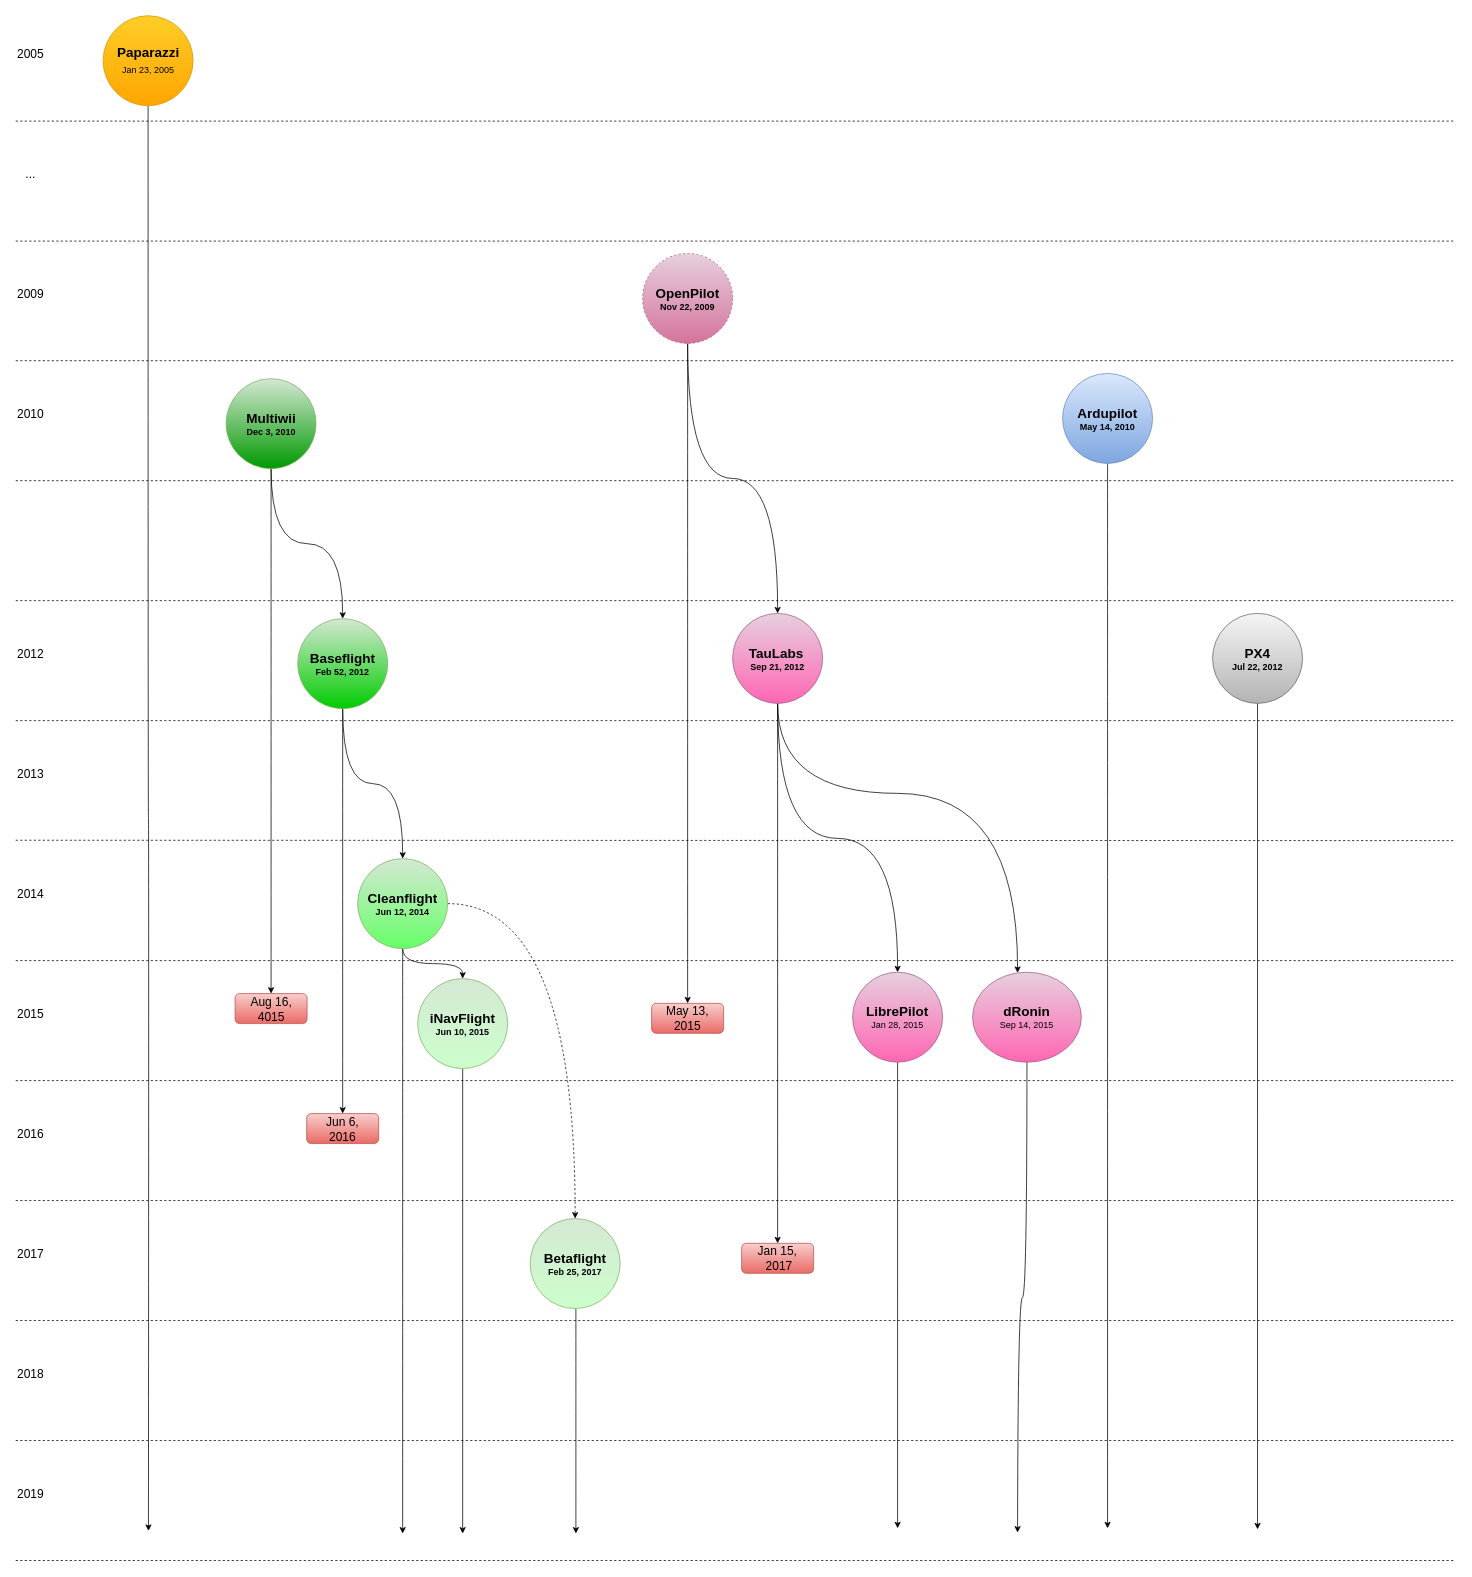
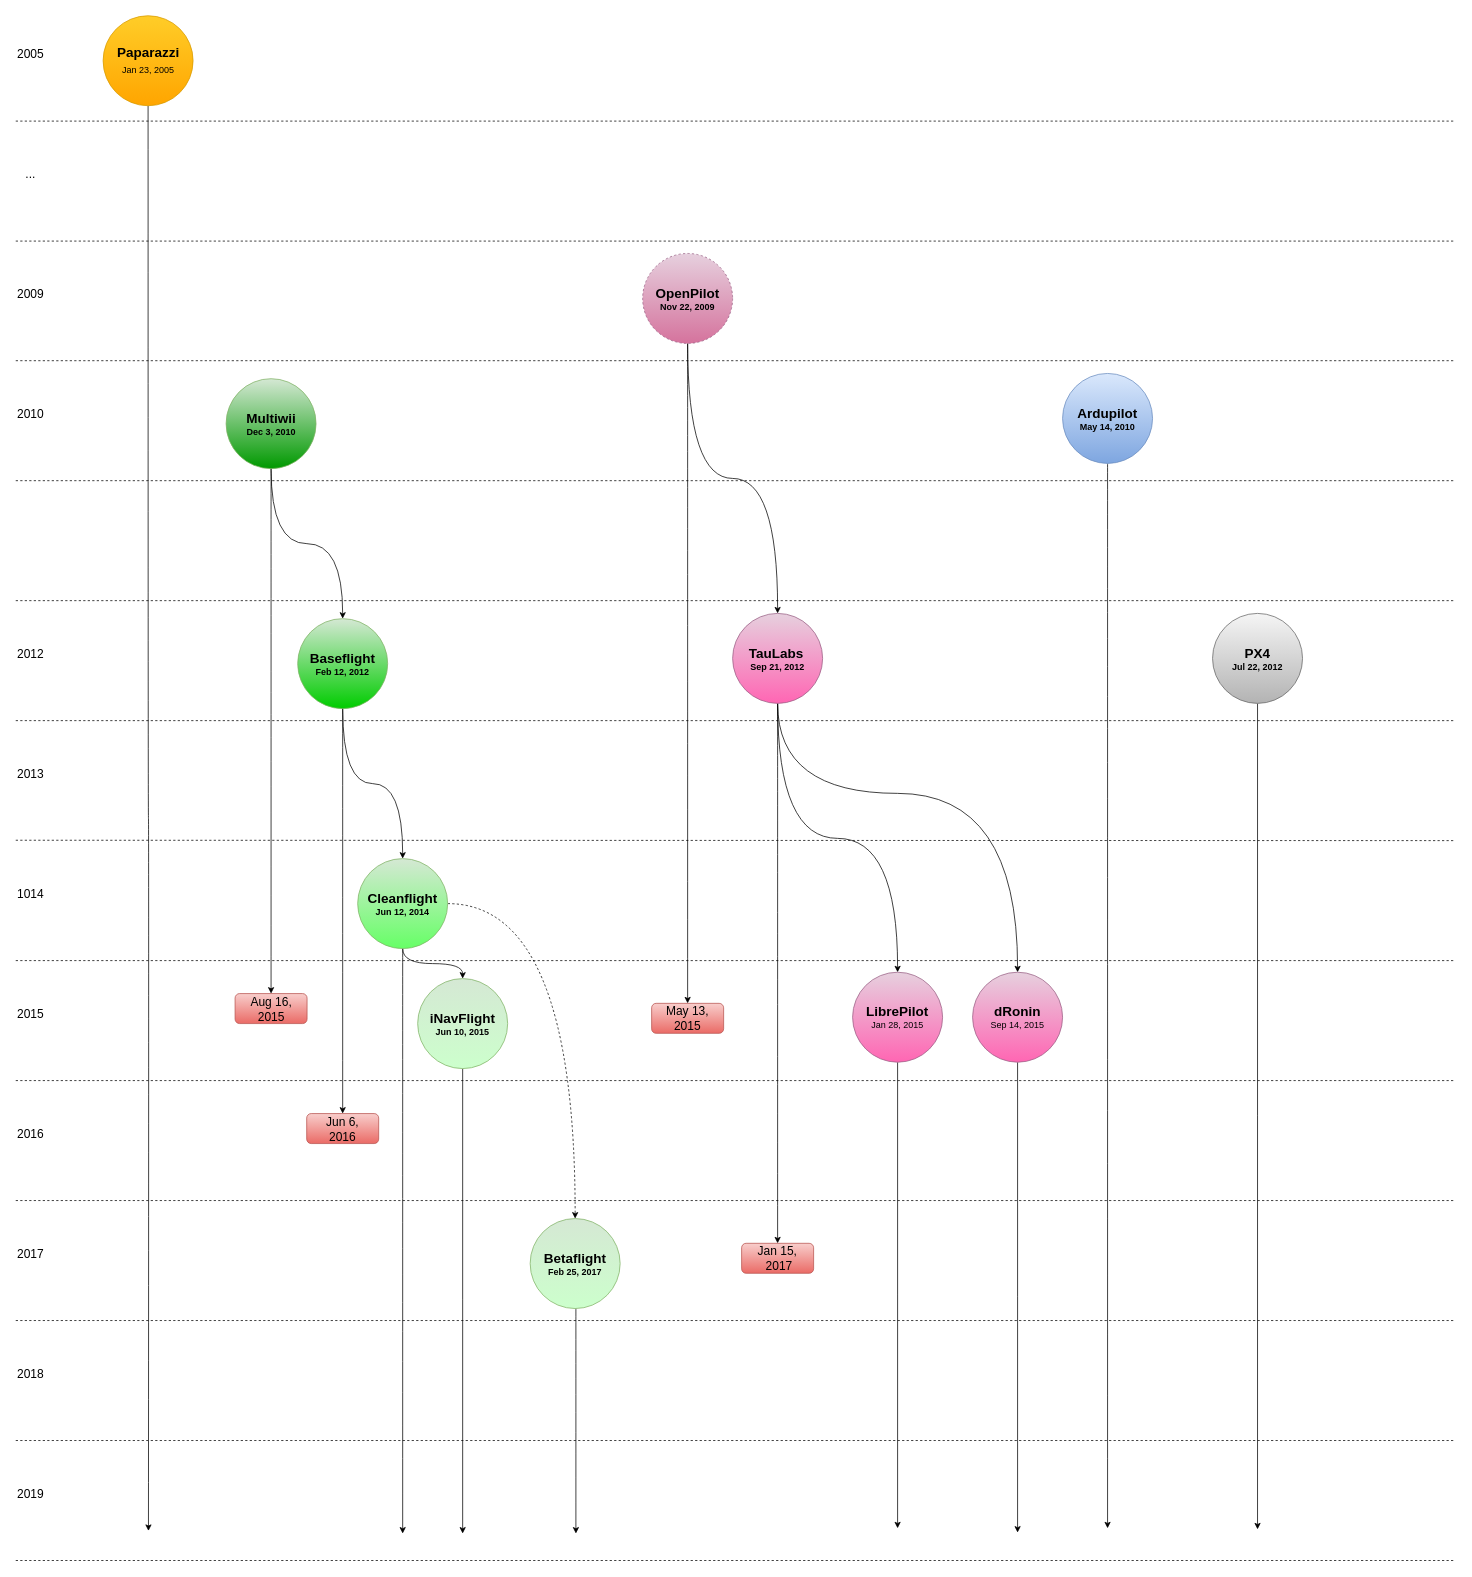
node "Baseflight Feb 52, 2012": label "Baseflight Feb 52, 2012" -> "Baseflight Feb 12, 2012"
node "2014": label "2014" -> "1014"
node "Aug 16, 4015": label "Aug 16, 4015" -> "Aug 16, 2015"
node "dRonin Sep 14, 2015": size 109x90 -> 90x90
